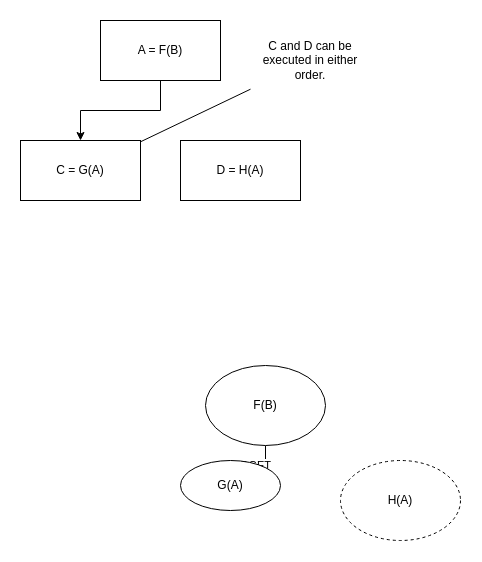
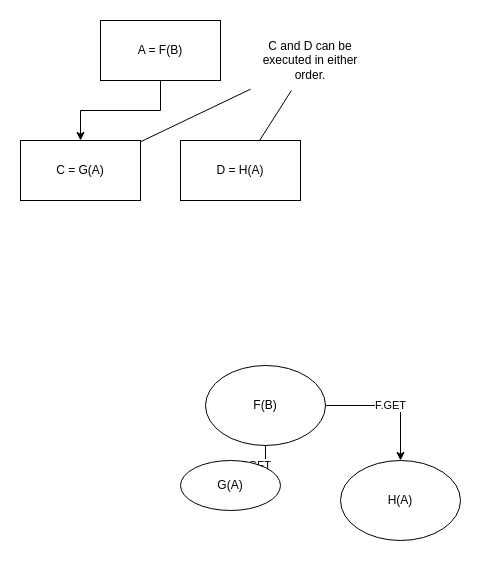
edge "C and D can be executed in either order." -- "D = H(A)": added
edge "F(B)" -> "H(A)": added, label "F.GET"
node "H(A)": style dashed -> solid
